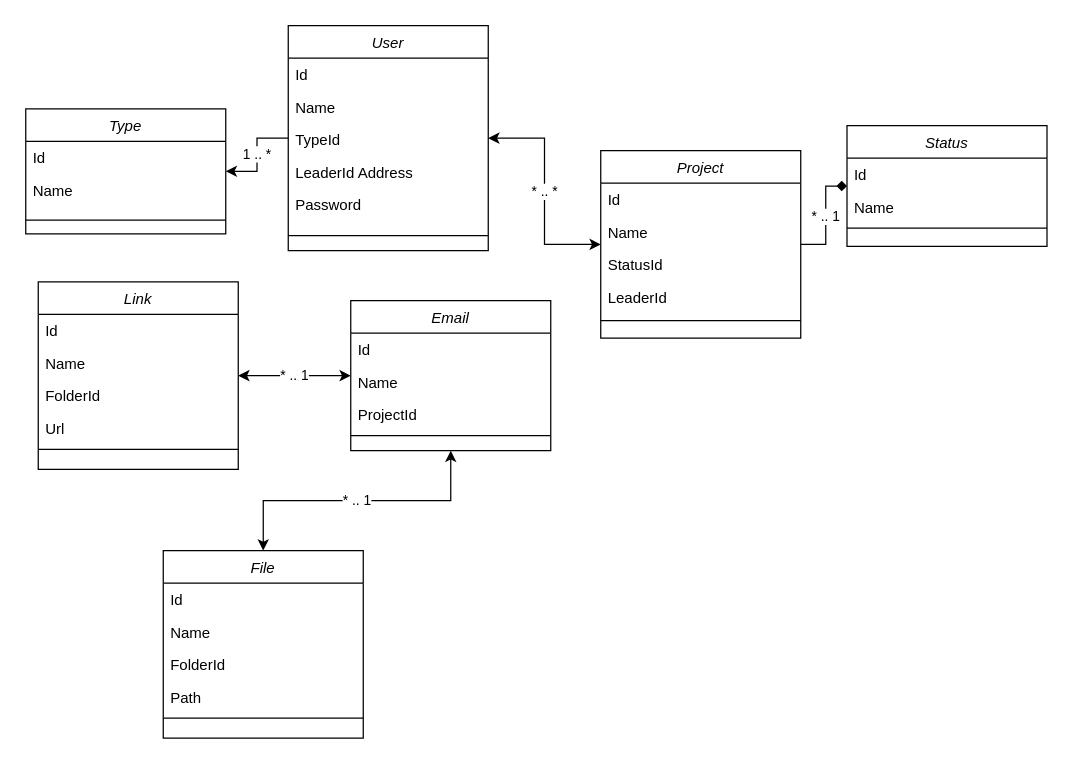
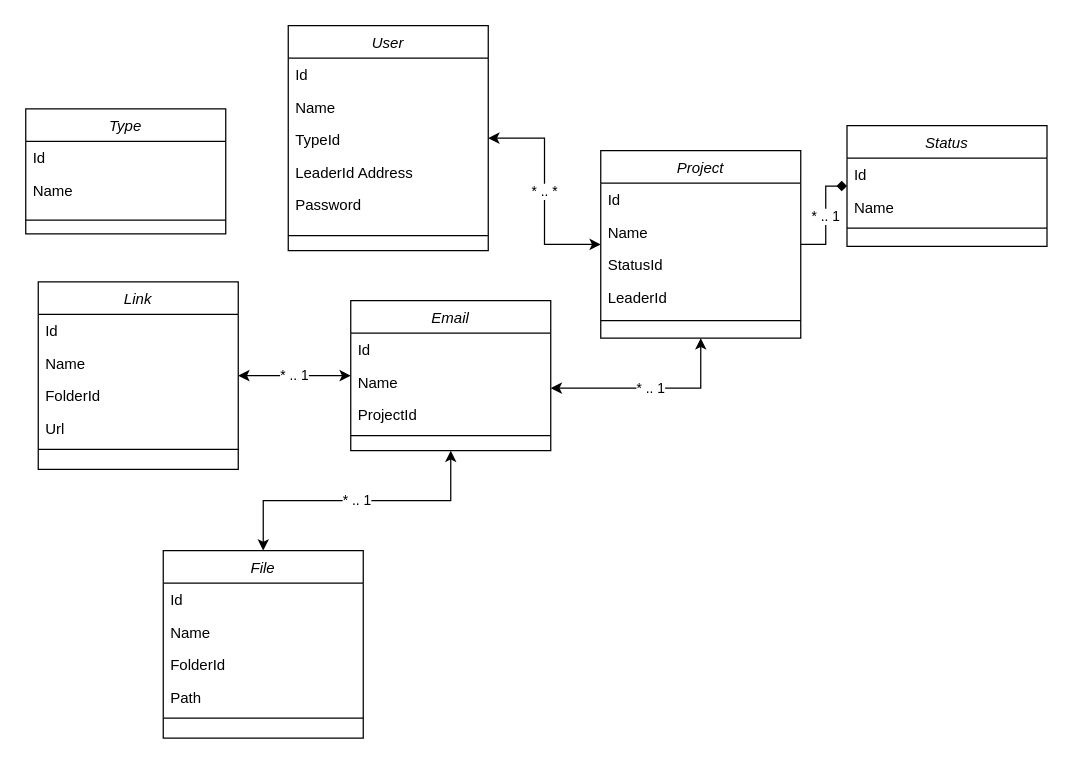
edge "User" -> "Type": removed, label "1 .. *"
edge "Project" -- "Email": added, label "* .. 1"
